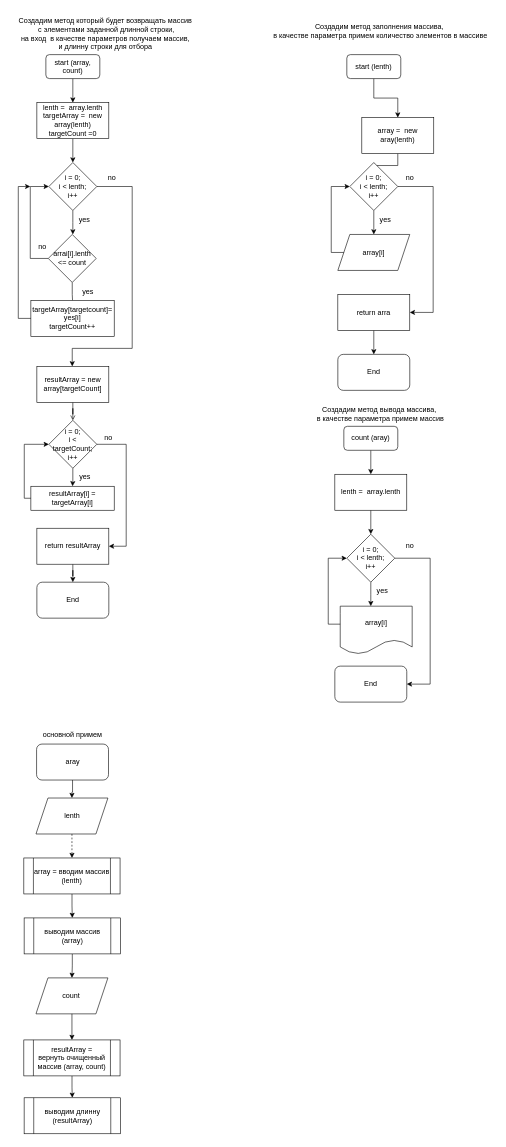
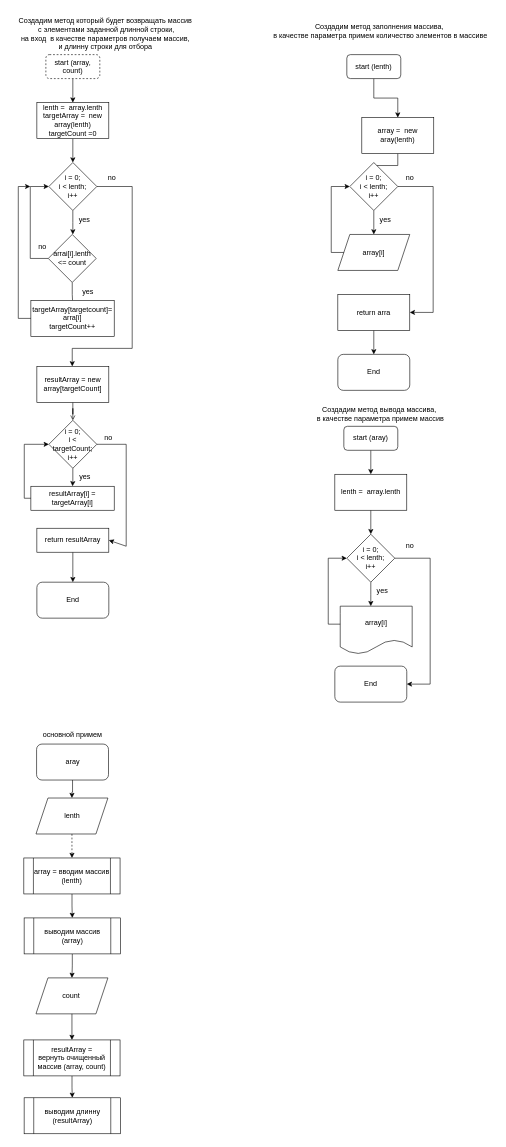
node "start (array, count)": style solid -> dashed
node "targetArray[targetcount]= yes[i] targetCount++": label "targetArray[targetcount]= yes[i] targetCount++" -> "targetArray[targetcount]= arra[i] targetCount++"
node "count (aray)": label "count (aray)" -> "start (aray)"
node "return resultArray": size 72x36 -> 72x24
